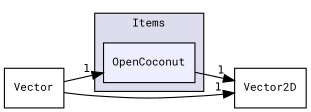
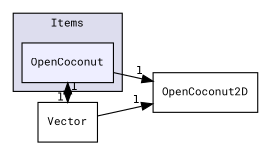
edge "OpenCoconut" -> "Vector": added
node "Vector2D": label "Vector2D" -> "OpenCoconut2D"
